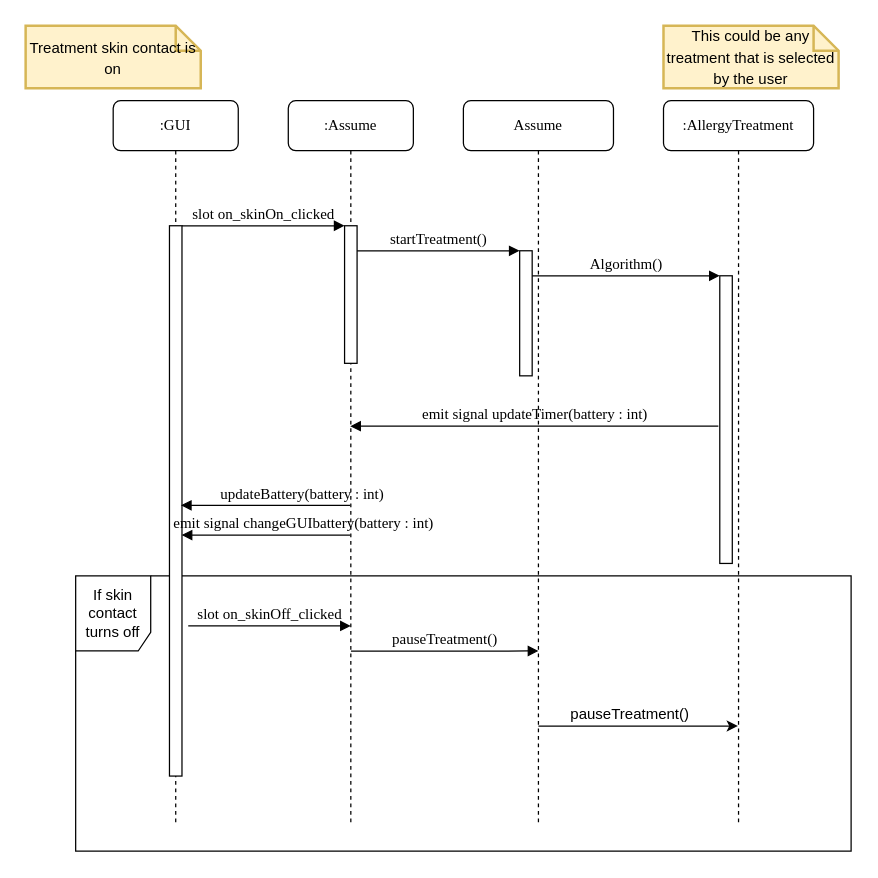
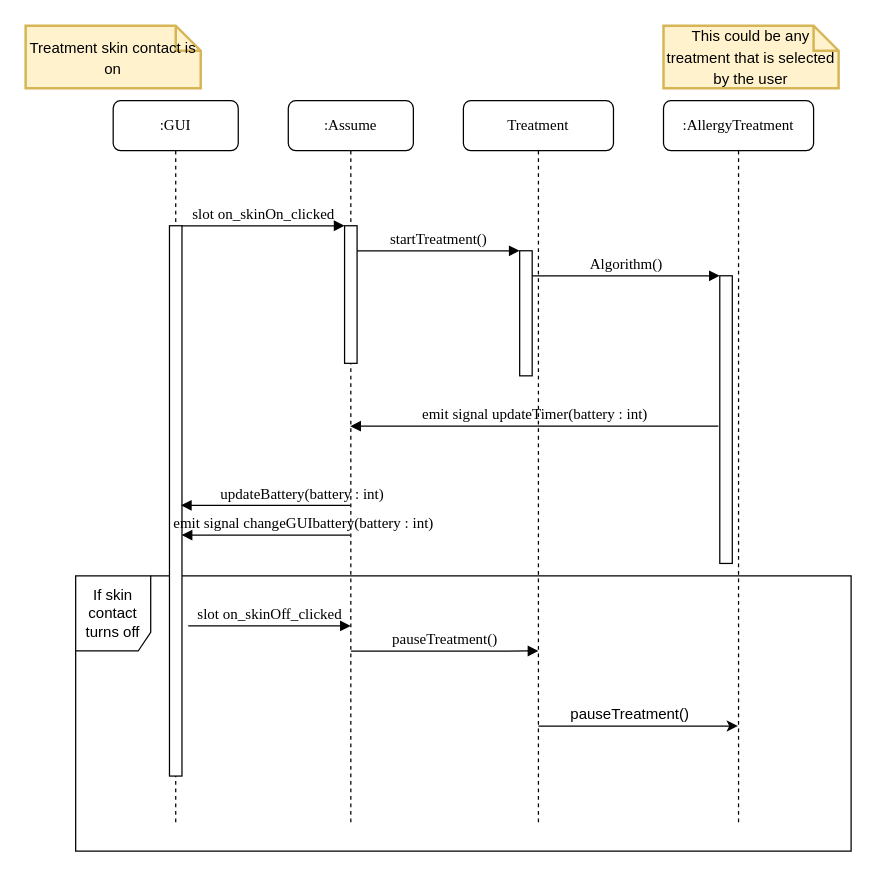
node "Assume": label "Assume" -> "Treatment"
